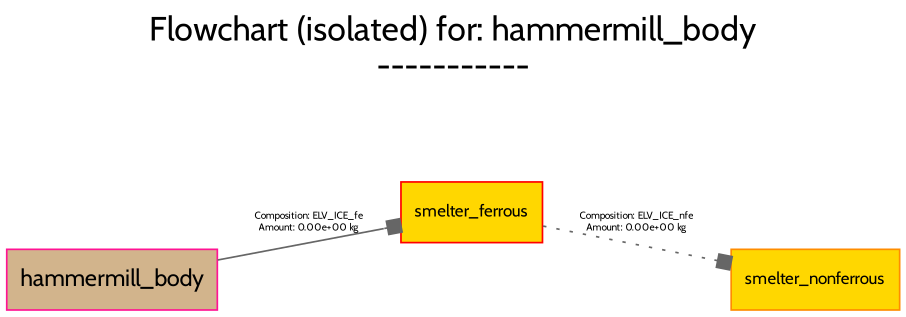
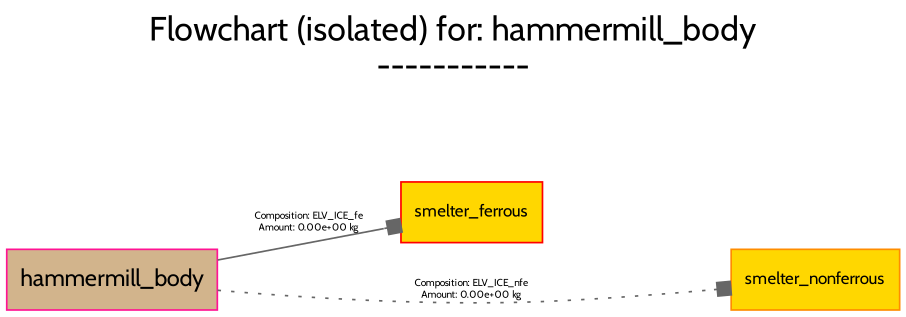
edge "smelter_ferrous" -> "smelter_nonferrous": now "hammermill_body" -> "smelter_nonferrous"
